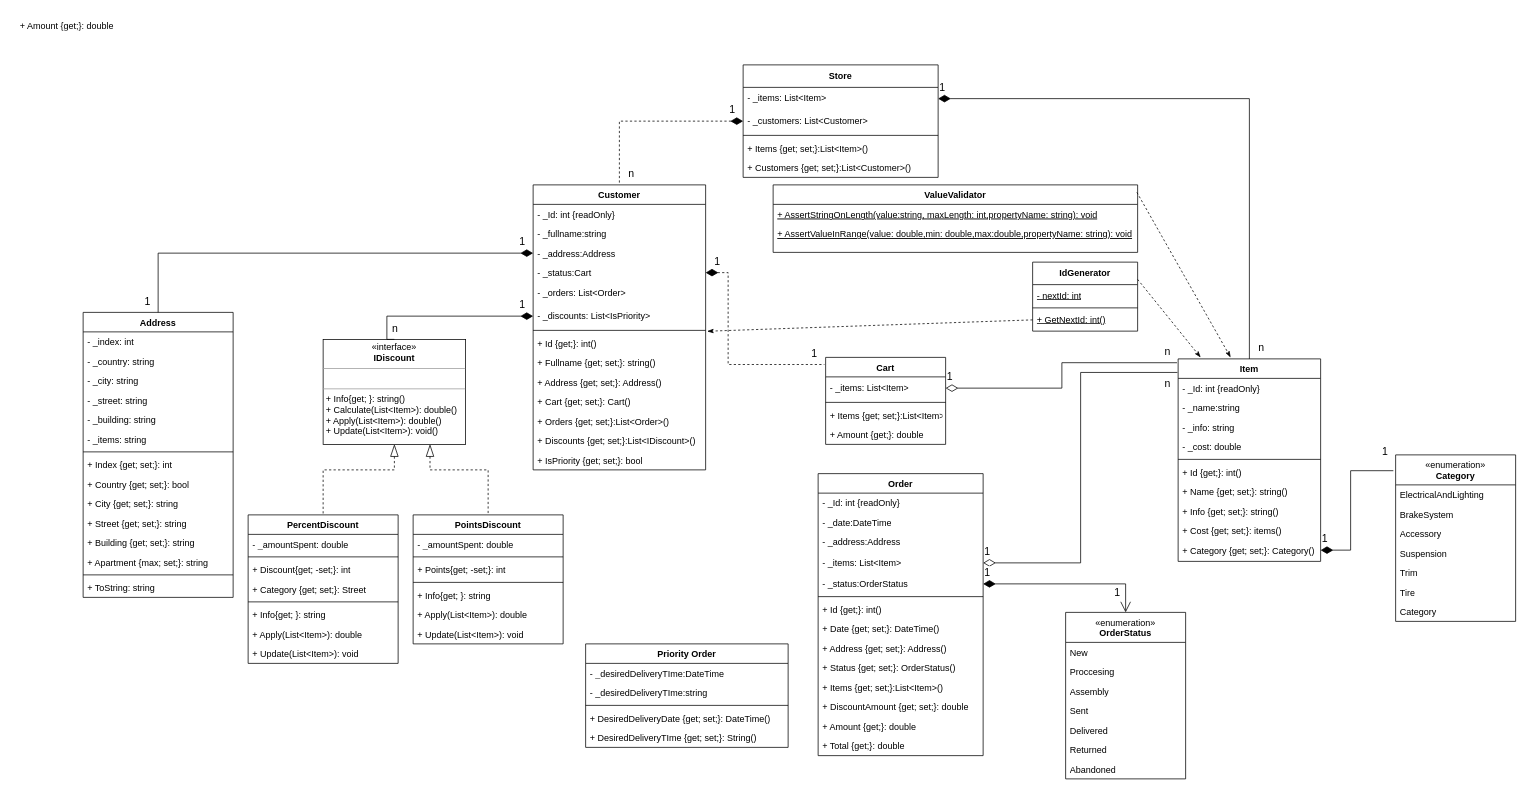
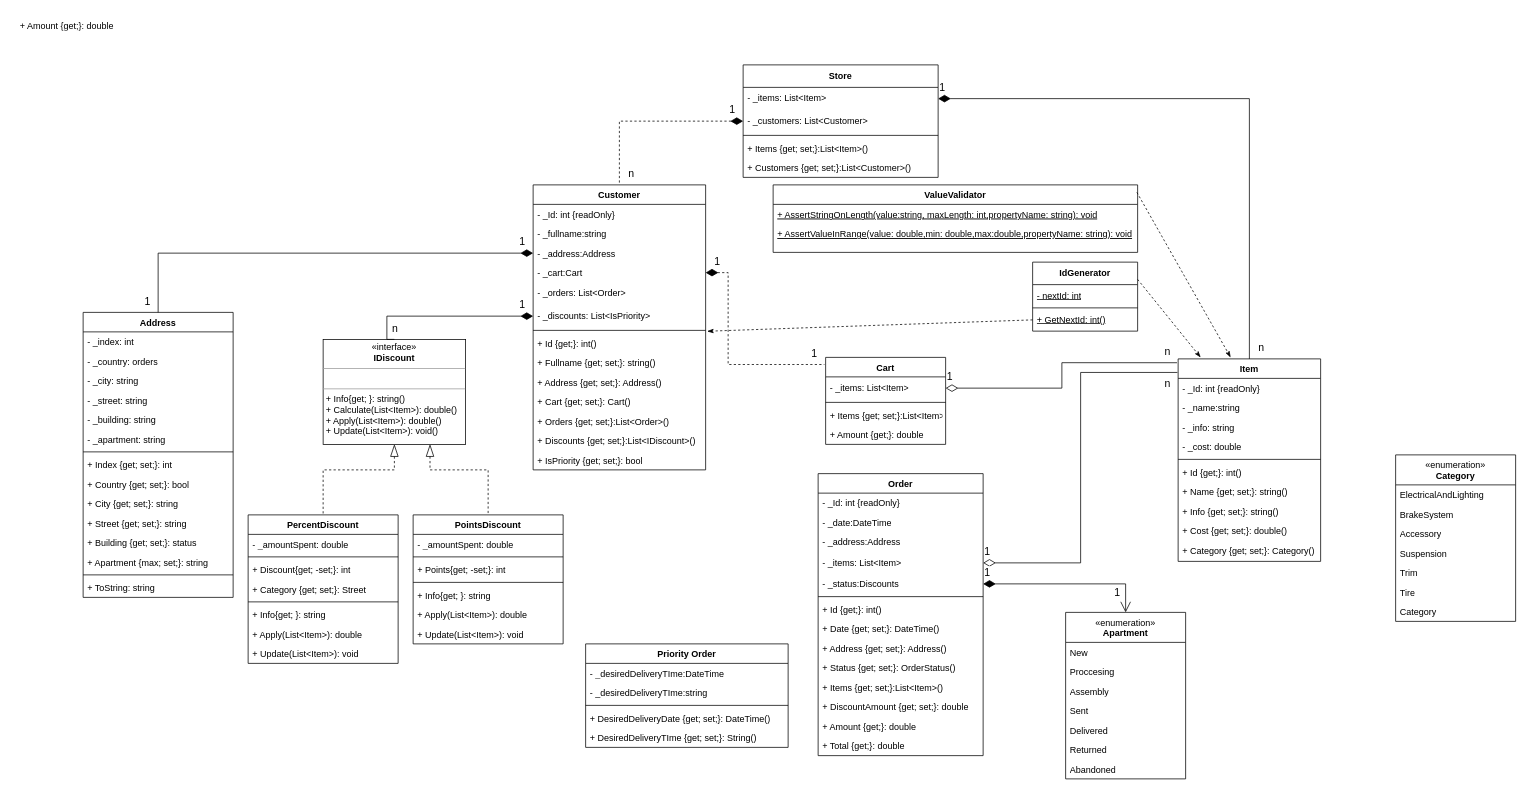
node "- _status:Cart": label "- _status:Cart" -> "- _cart:Cart"
node "- _country: string": label "- _country: string" -> "- _country: orders"
node "- _items: string": label "- _items: string" -> "- _apartment: string"
edge "«enumeration» Category" -> "+ Category {get; set;}: Category()": removed, labels "1", "1"
node "+ Cost {get; set;}: items()": label "+ Cost {get; set;}: items()" -> "+ Cost {get; set;}: double()"
node "+ Building {get; set;}: string": label "+ Building {get; set;}: string" -> "+ Building {get; set;}: status"
node "- _status:OrderStatus": label "- _status:OrderStatus" -> "- _status:Discounts"
node "«enumeration» OrderStatus": label "«enumeration» OrderStatus" -> "«enumeration» Apartment"
